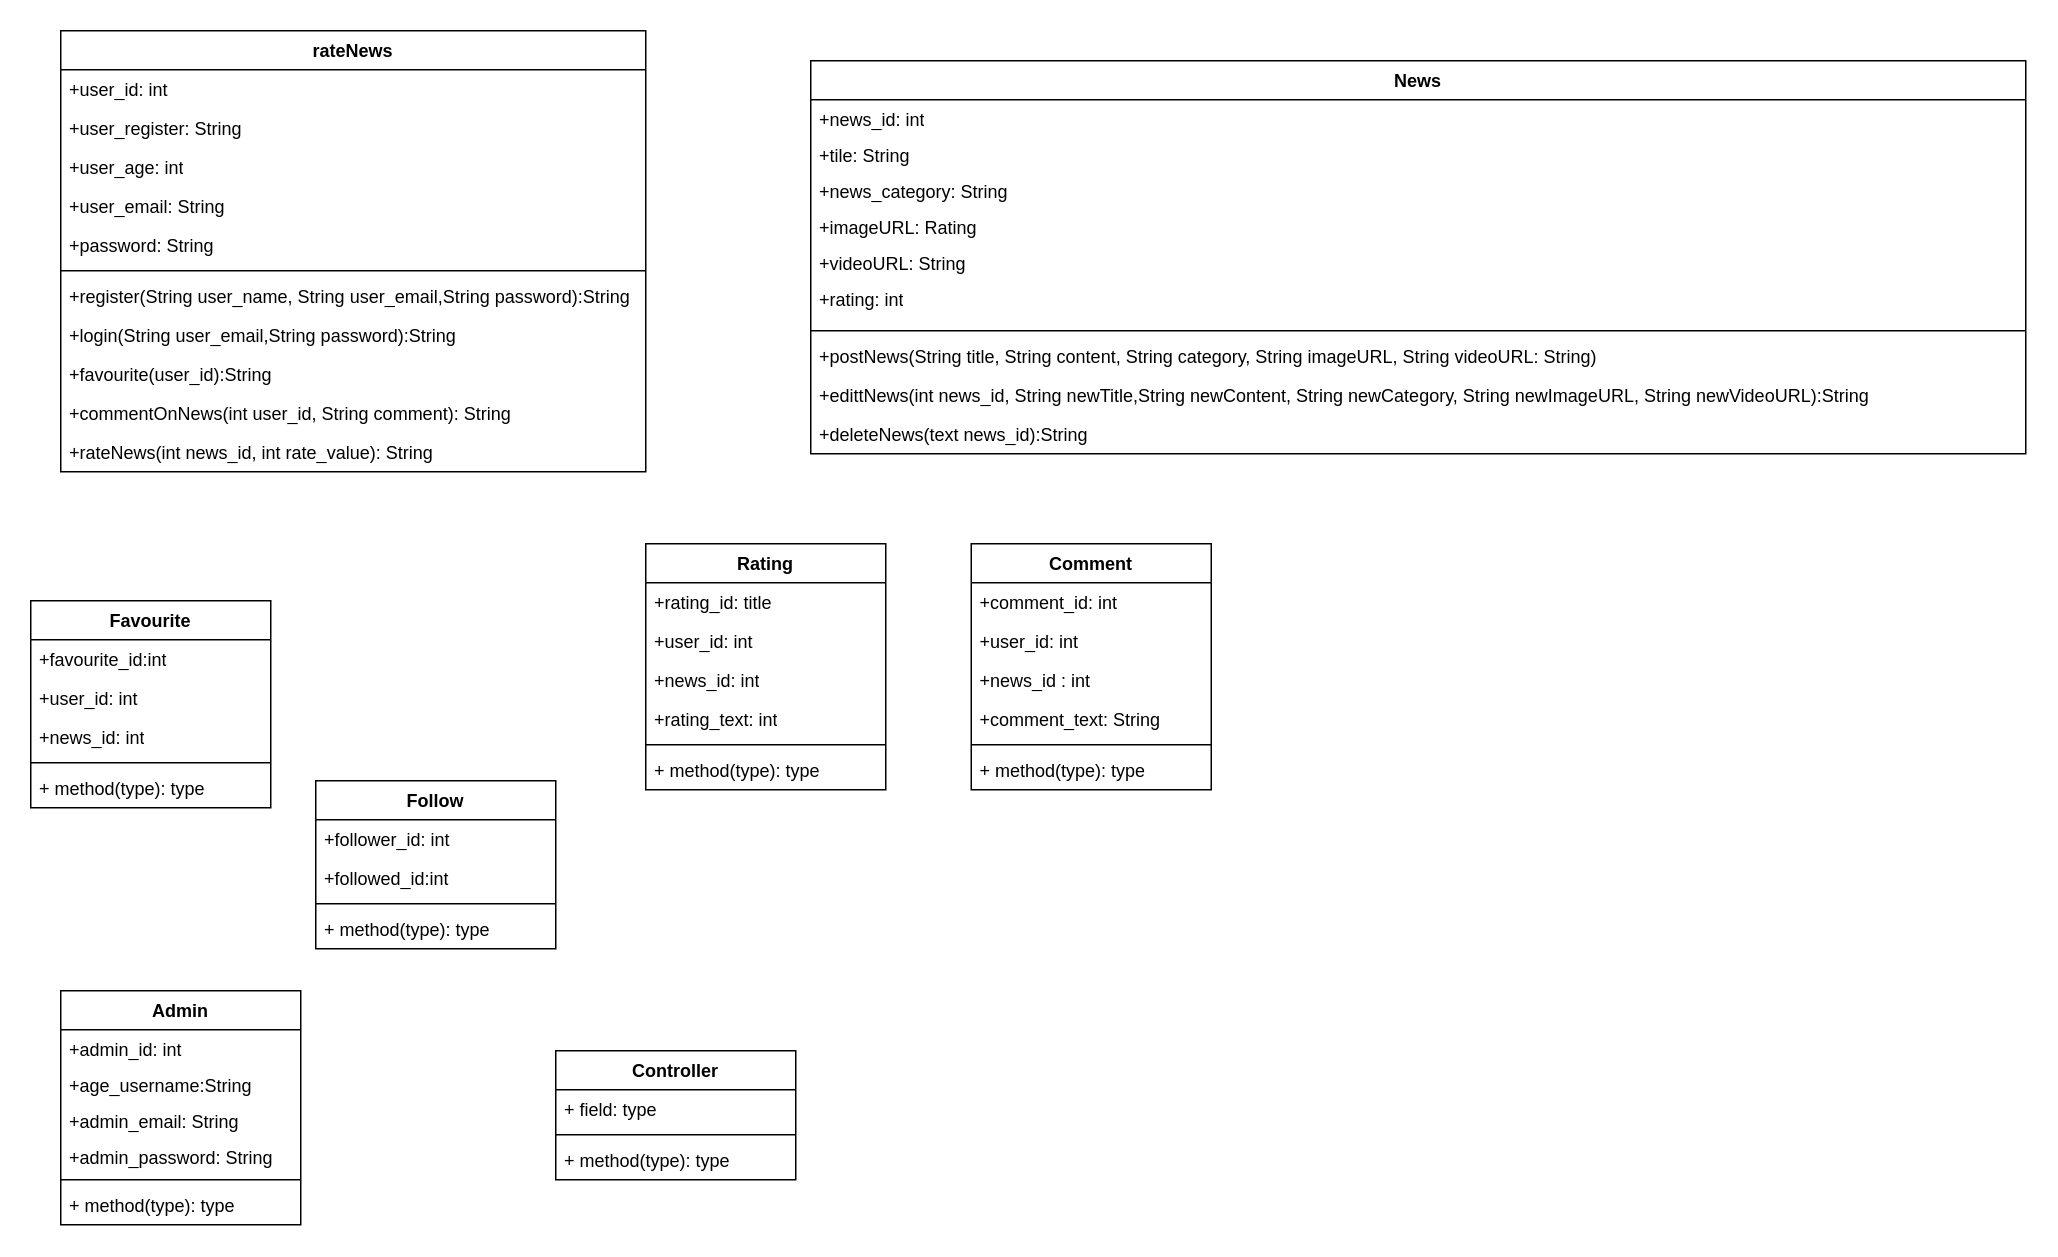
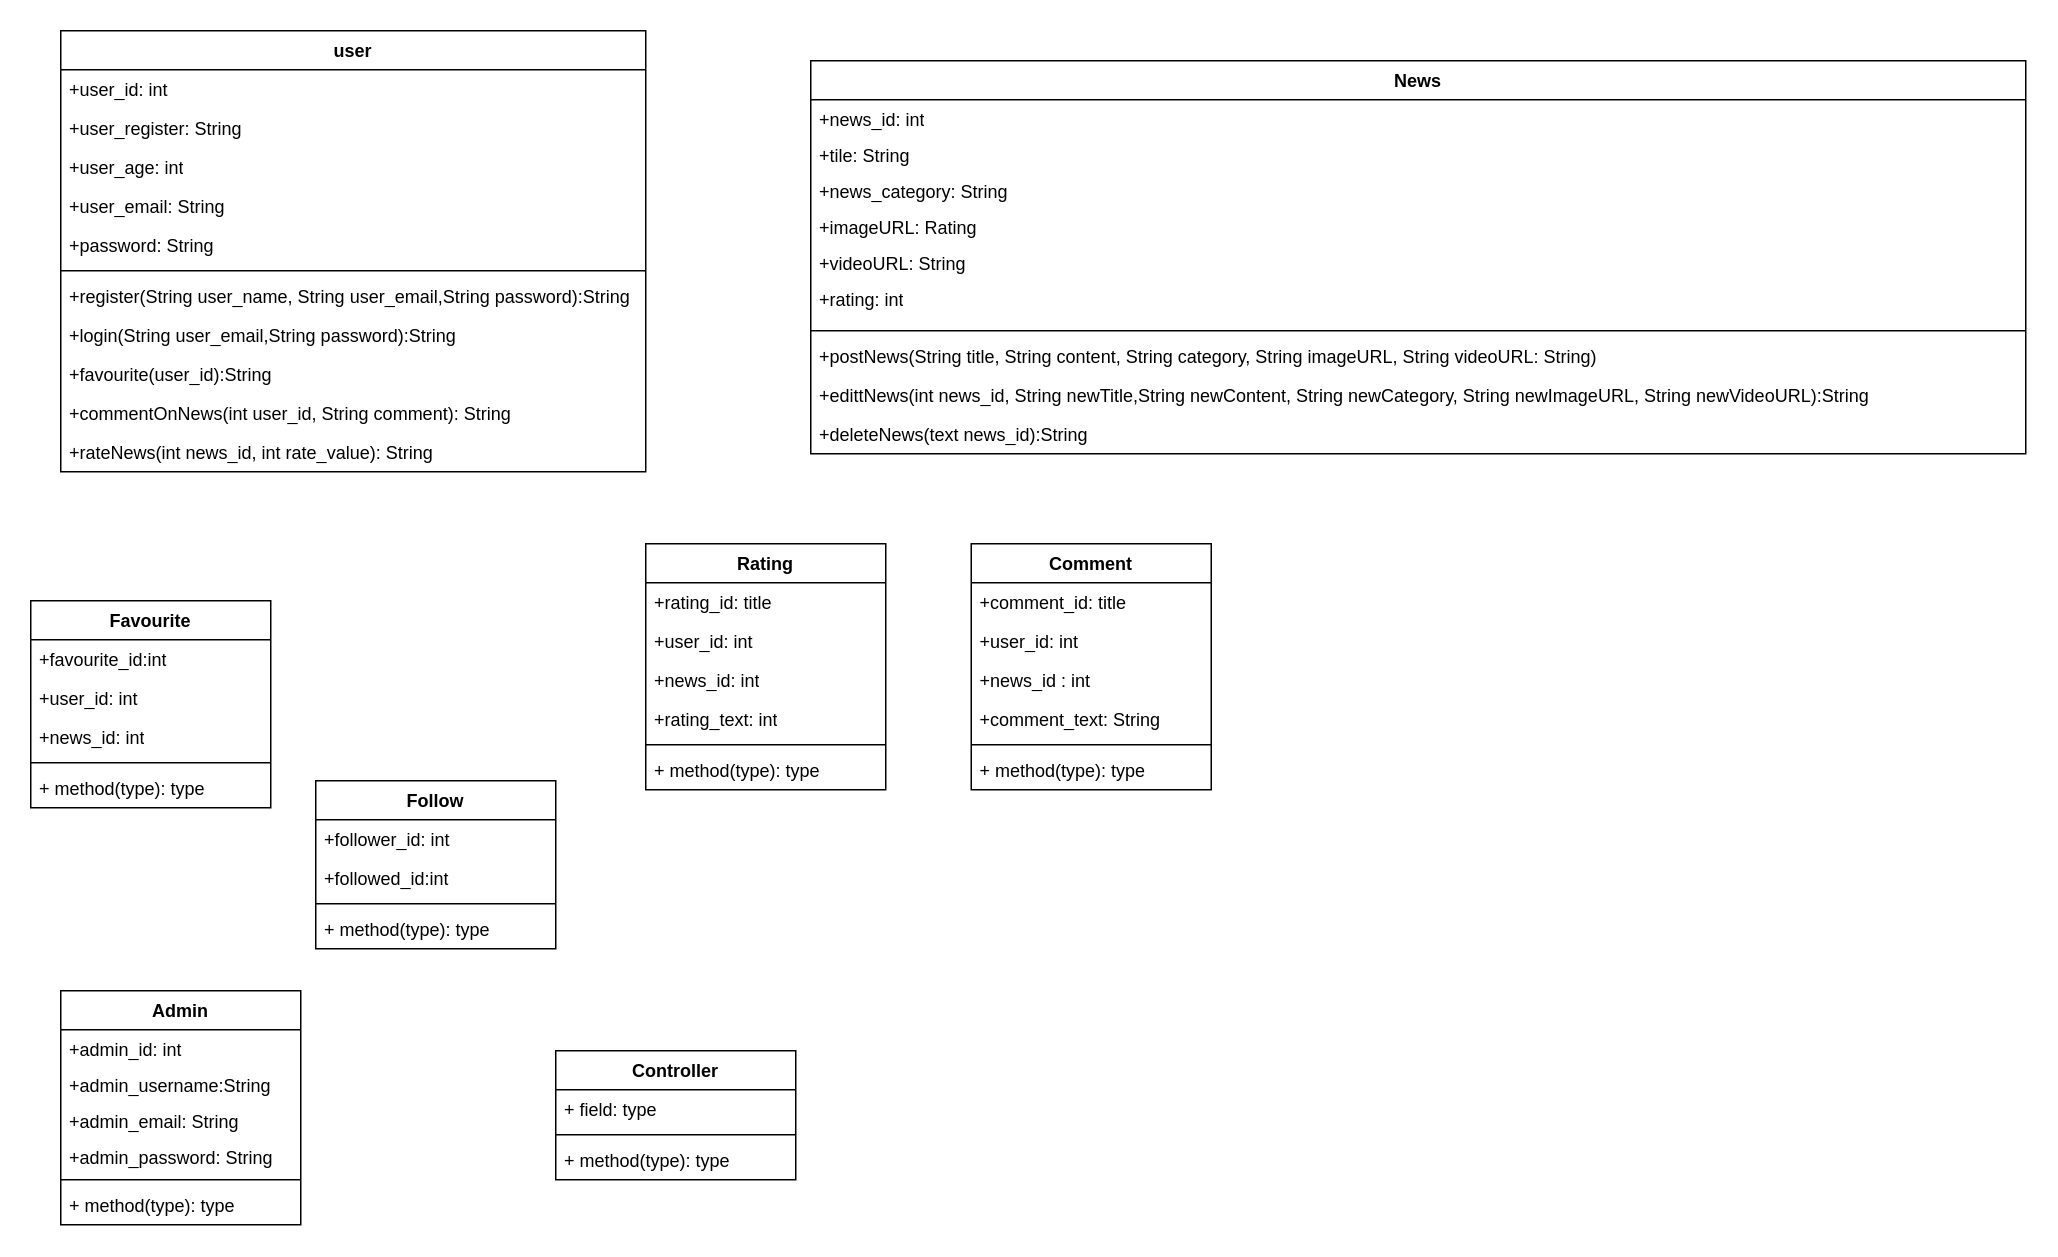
node "rateNews": label "rateNews" -> "user"
node "+comment_id: int": label "+comment_id: int" -> "+comment_id: title"
node "+age_username:String": label "+age_username:String" -> "+admin_username:String"
